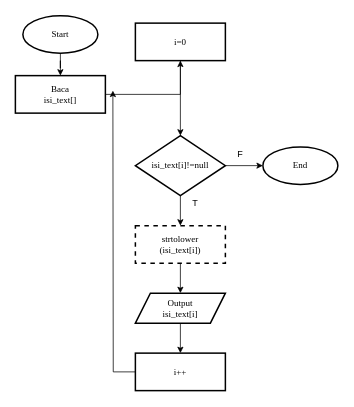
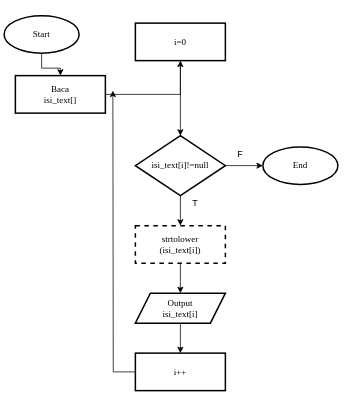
node "Start": moved (60, 34) -> (42, 34)
